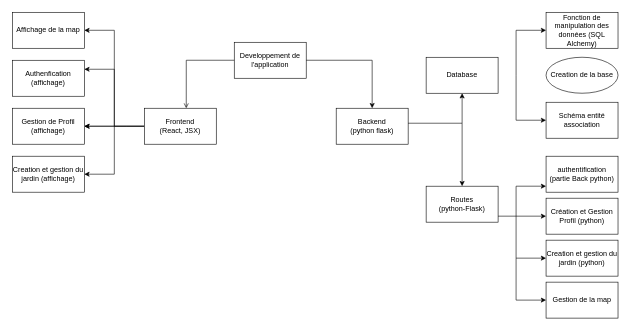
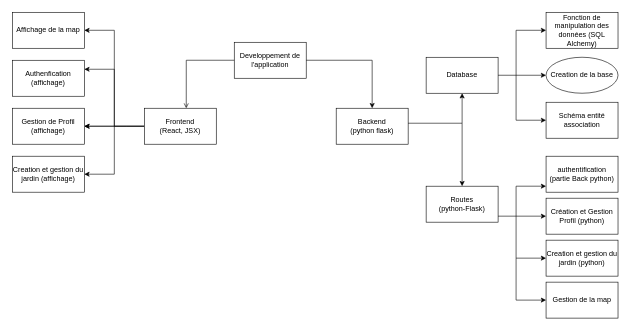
edge "Database" -> "Creation de la base": added
